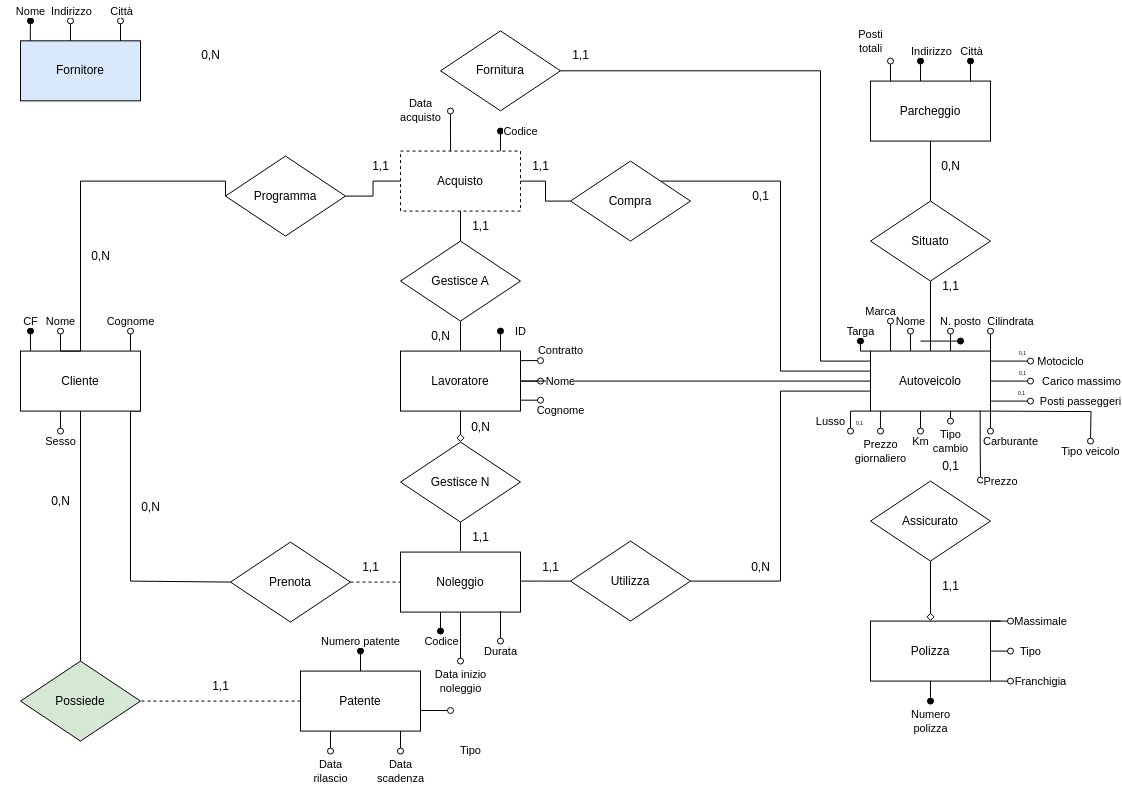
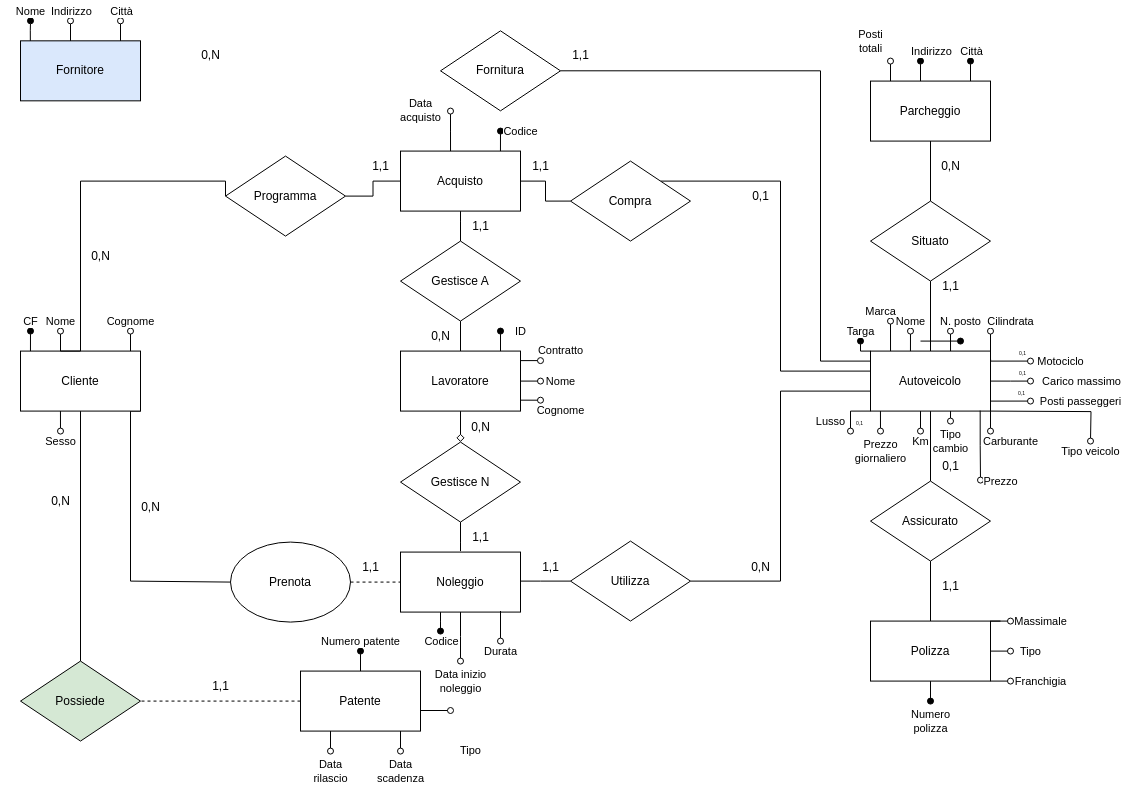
node "Acquisto": style dashed -> solid
edge "Lavoratore" -- "Autoveicolo": now "Assicurato" -- "Autoveicolo"
node "Prenota": shape diamond -> ellipse
edge "Assicurato" -> "Polizza": arrowhead diamond -> none
